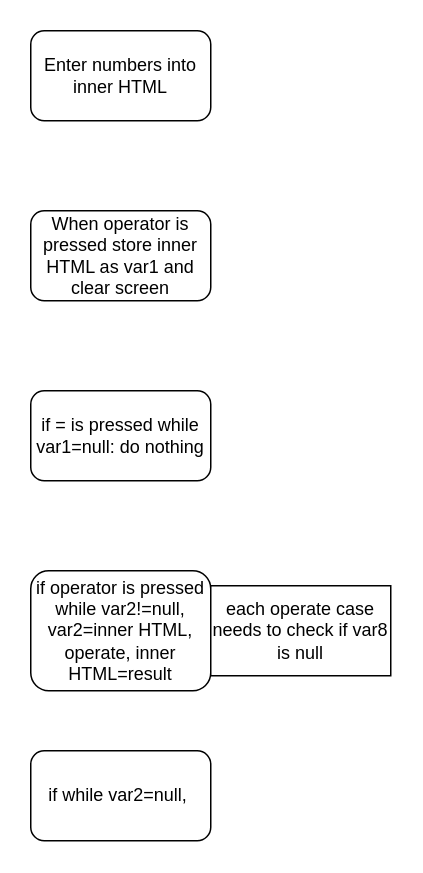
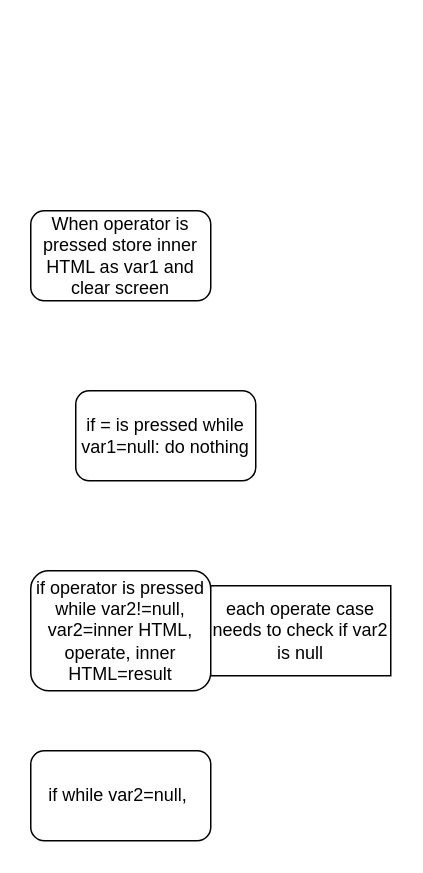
node "Enter numbers into inner HTML": removed
node "if = is pressed while var1=null: do nothing": moved (121, 436) -> (166, 436)
node "each operate case needs to check if var8 is null": label "each operate case needs to check if var8 is null" -> "each operate case needs to check if var2 is null"
